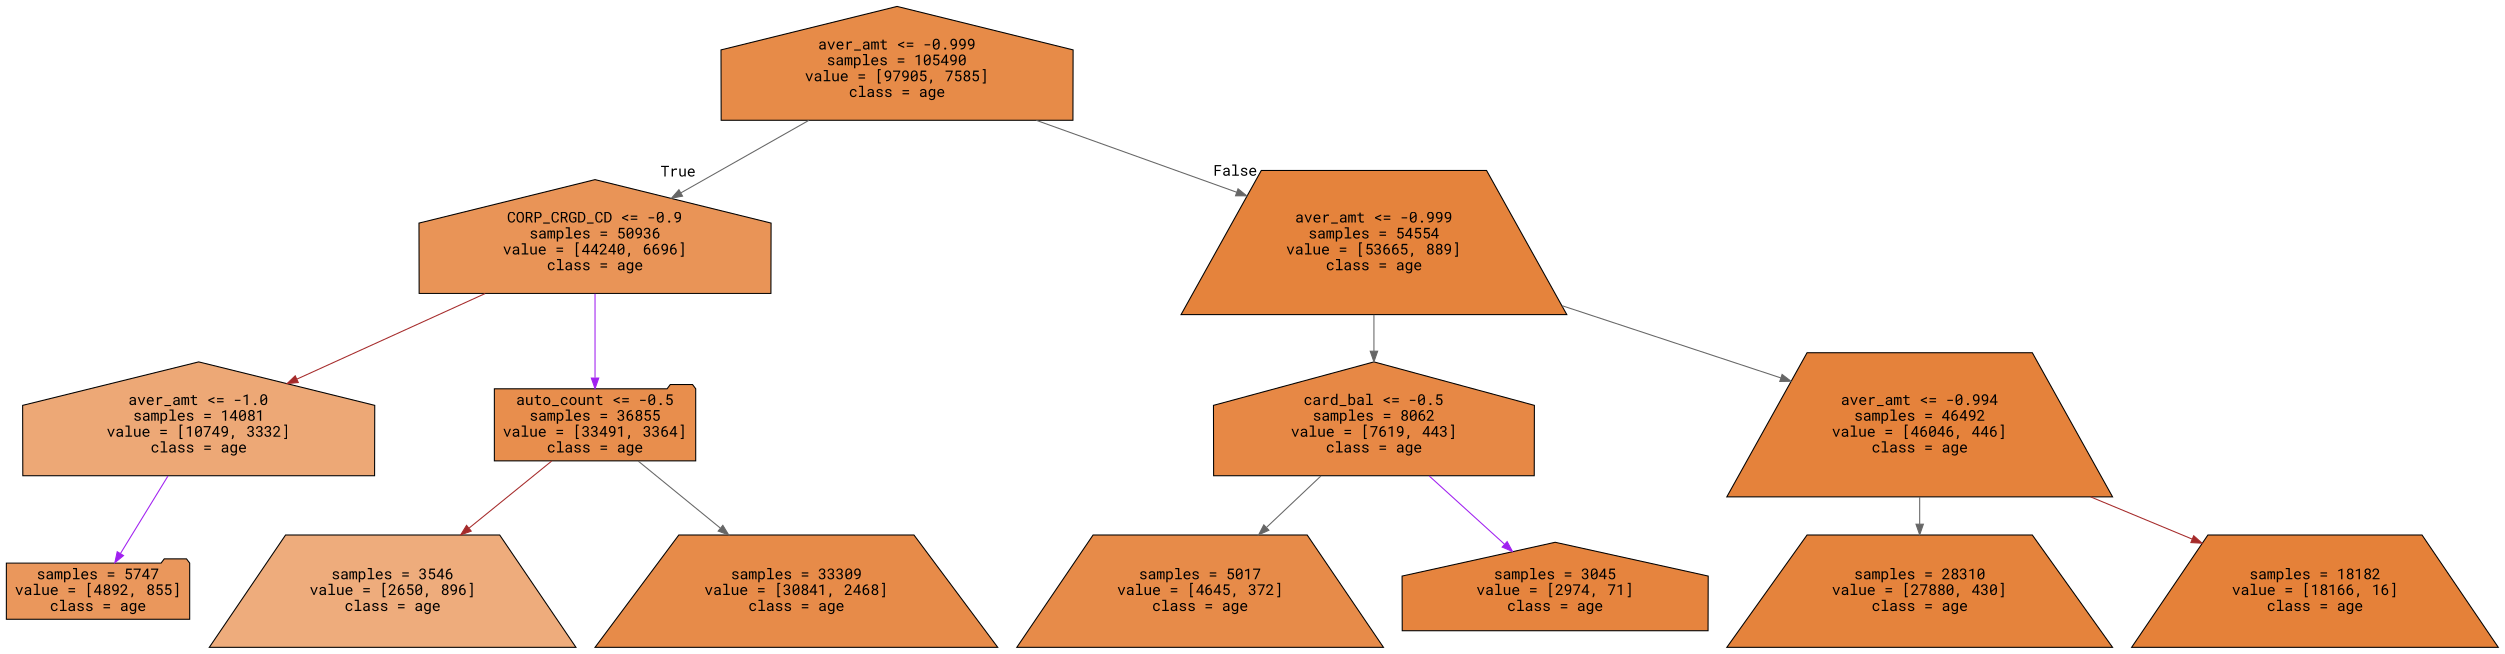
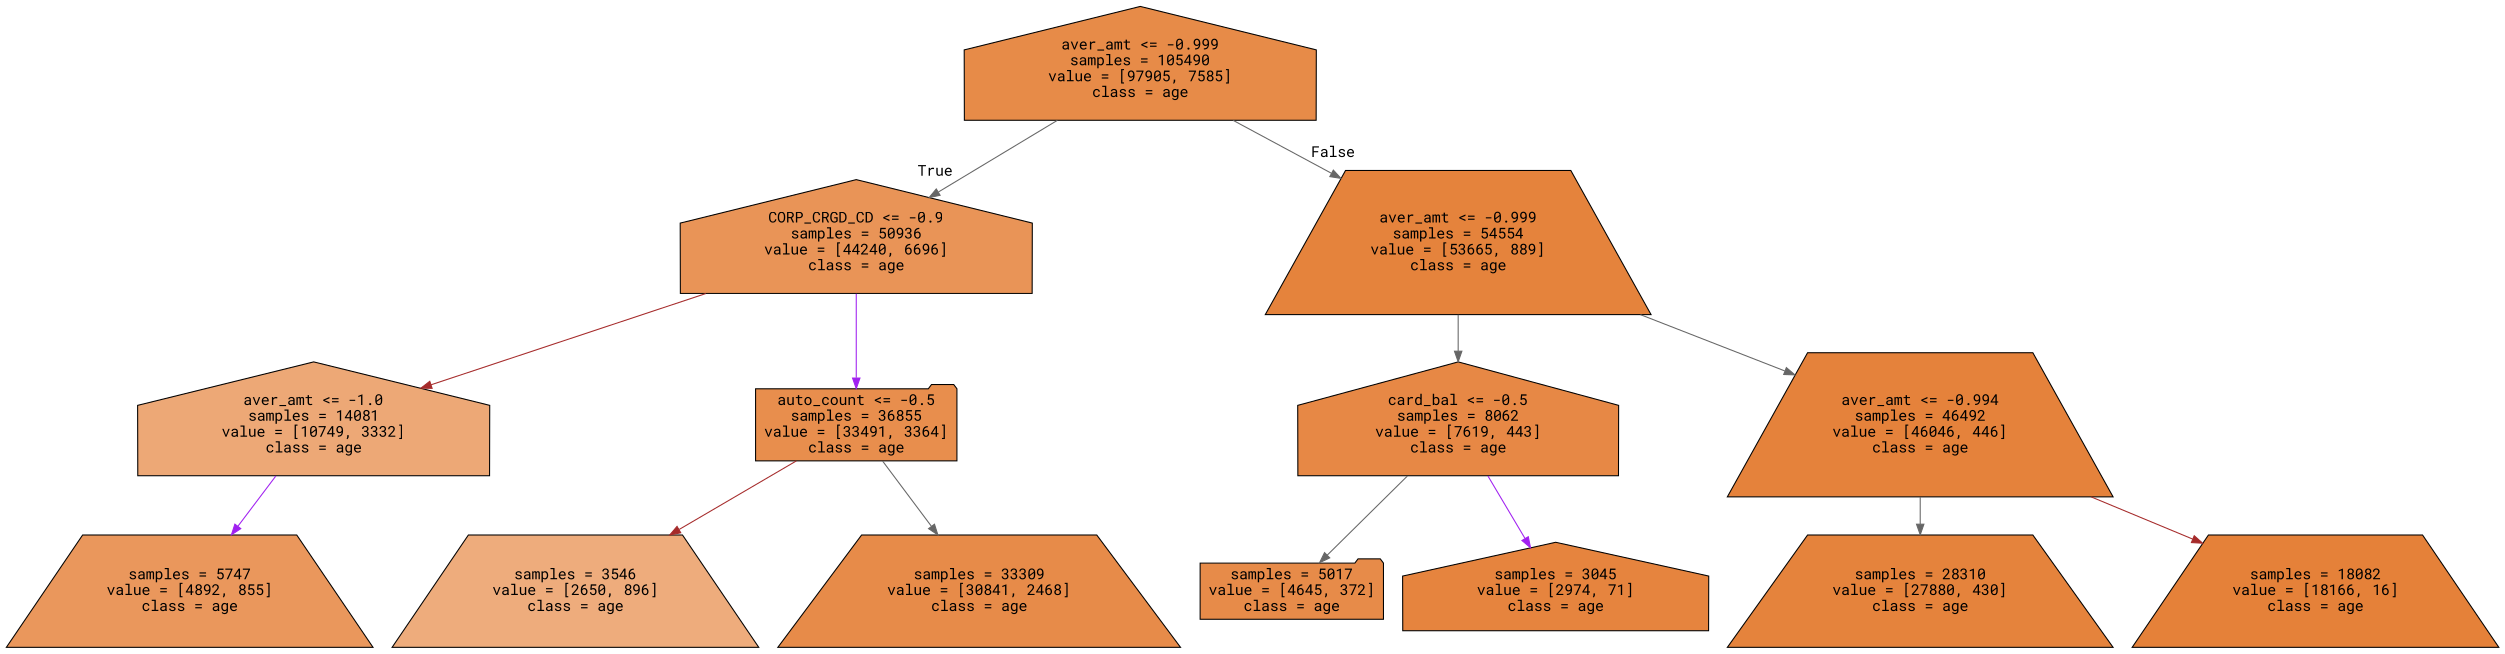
node "samples = 5747 value = [4892, 855] class = age": shape folder -> trapezium
node "samples = 5017 value = [4645, 372] class = age": shape trapezium -> folder
node "samples = 18182 value = [18166, 16] class = age": label "samples = 18182 value = [18166, 16] class = age" -> "samples = 18082 value = [18166, 16] class = age"
